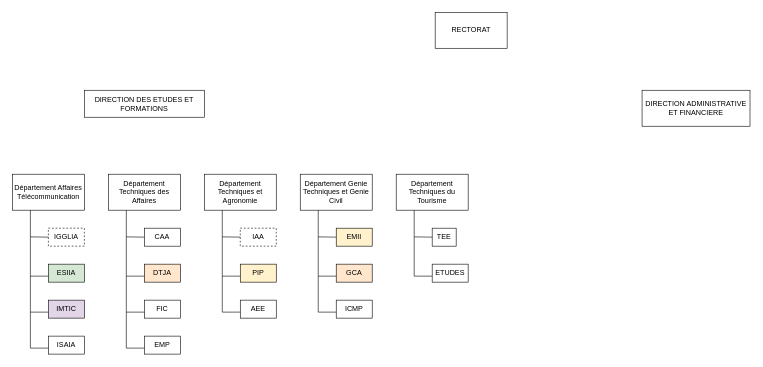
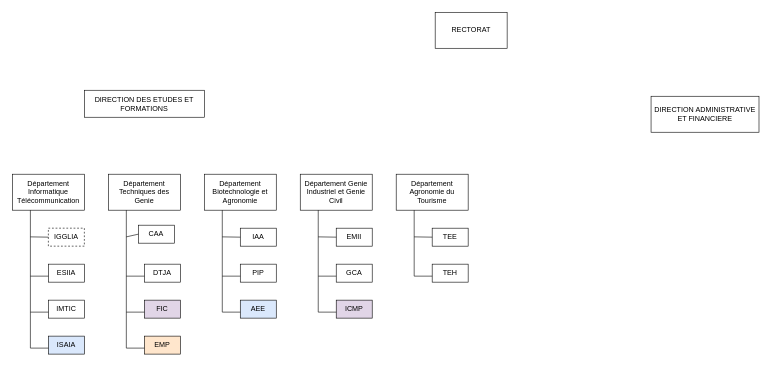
node "DIRECTION ADMINISTRATIVE ET FINANCIERE": moved (696, 108) -> (705, 114)
node "Département Affaires Télécommunication": label "Département Affaires Télécommunication" -> "Département Informatique Télécommunication"
node "Département Techniques des Affaires": label "Département Techniques des Affaires" -> "Département Techniques des Genie"
node "Département Techniques et Agronomie": label "Département Techniques et Agronomie" -> "Département Biotechnologie et Agronomie"
node "Département Genie Techniques et Genie Civil": label "Département Genie Techniques et Genie Civil" -> "Département Genie Industriel et Genie Civil"
node "Département Techniques du Tourisme": label "Département Techniques du Tourisme" -> "Département Agronomie du Tourisme"
node "CAA": moved (162, 237) -> (156, 234)
node "IAA": style dashed -> solid
node "EMII": fillcolor #fff2cc -> #ffffff
node "TEE": size 24x18 -> 36x18
node "ESIIA": fillcolor #d5e8d4 -> #ffffff
node "DTJA": fillcolor #ffe6cc -> #ffffff
node "PIP": fillcolor #fff2cc -> #ffffff
node "GCA": fillcolor #ffe6cc -> #ffffff
node "ETUDES": label "ETUDES" -> "TEH"
node "IMTIC": fillcolor #e1d5e7 -> #ffffff
node "FIC": fillcolor #ffffff -> #e1d5e7
node "AEE": fillcolor #ffffff -> #dae8fc
node "ICMP": fillcolor #ffffff -> #e1d5e7
node "ISAIA": fillcolor #ffffff -> #dae8fc
node "EMP": fillcolor #ffffff -> #ffe6cc
